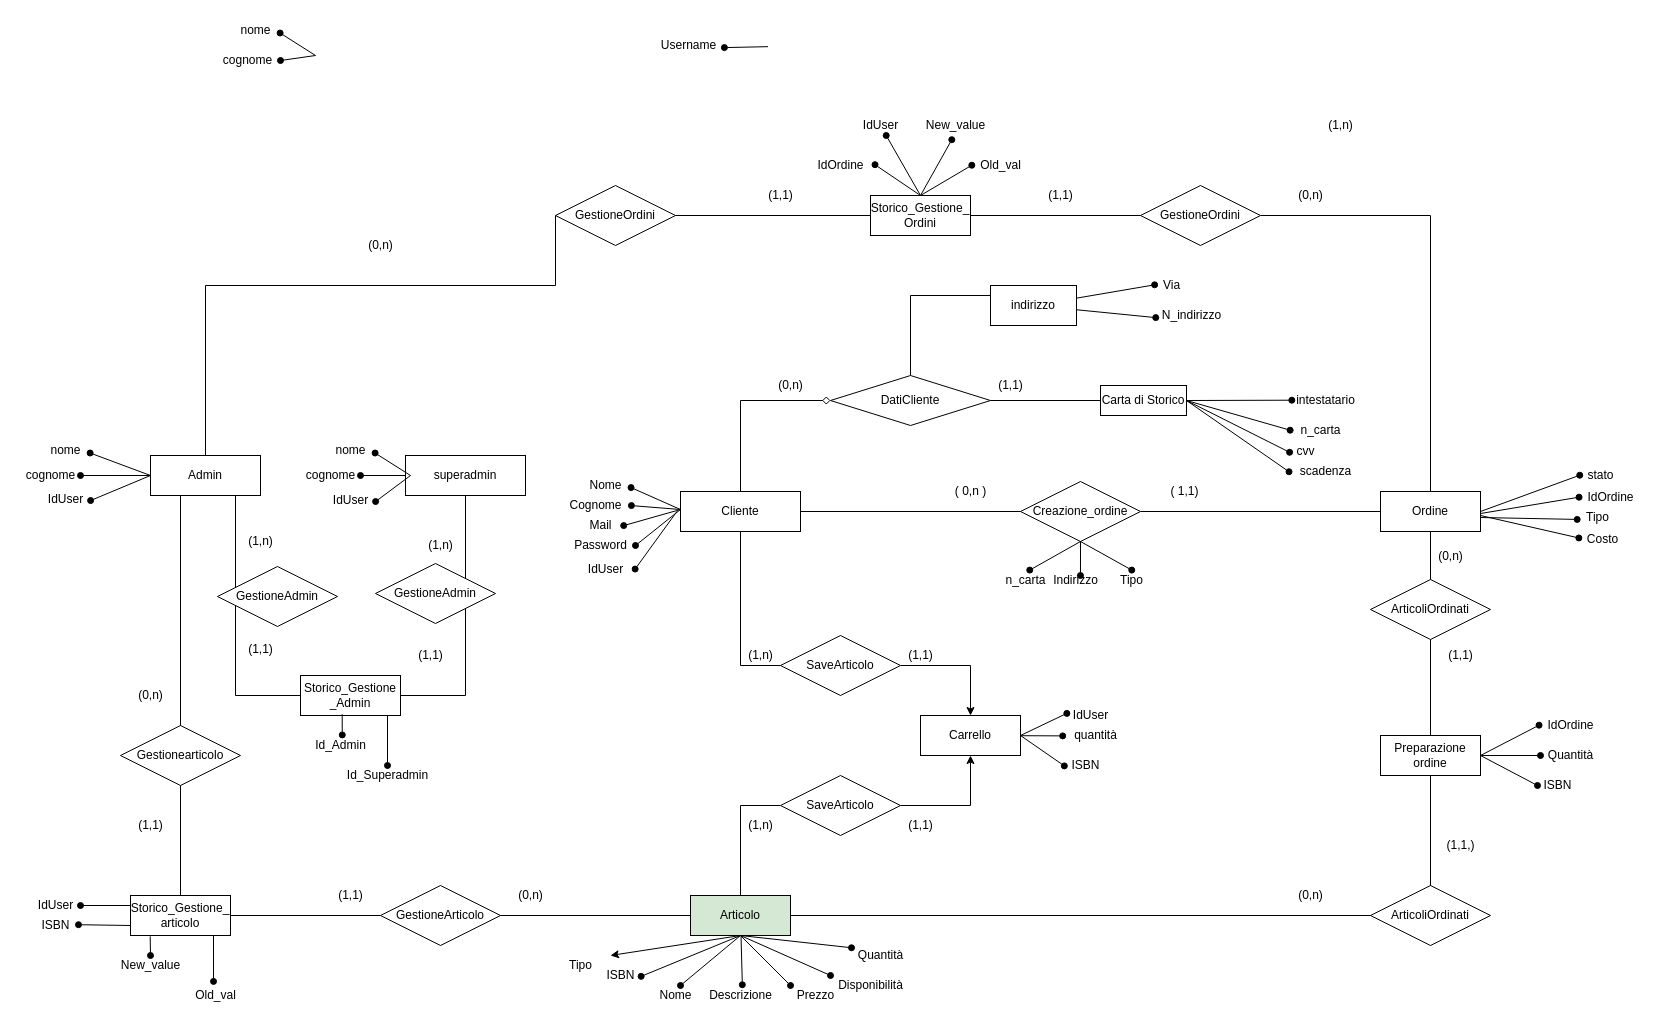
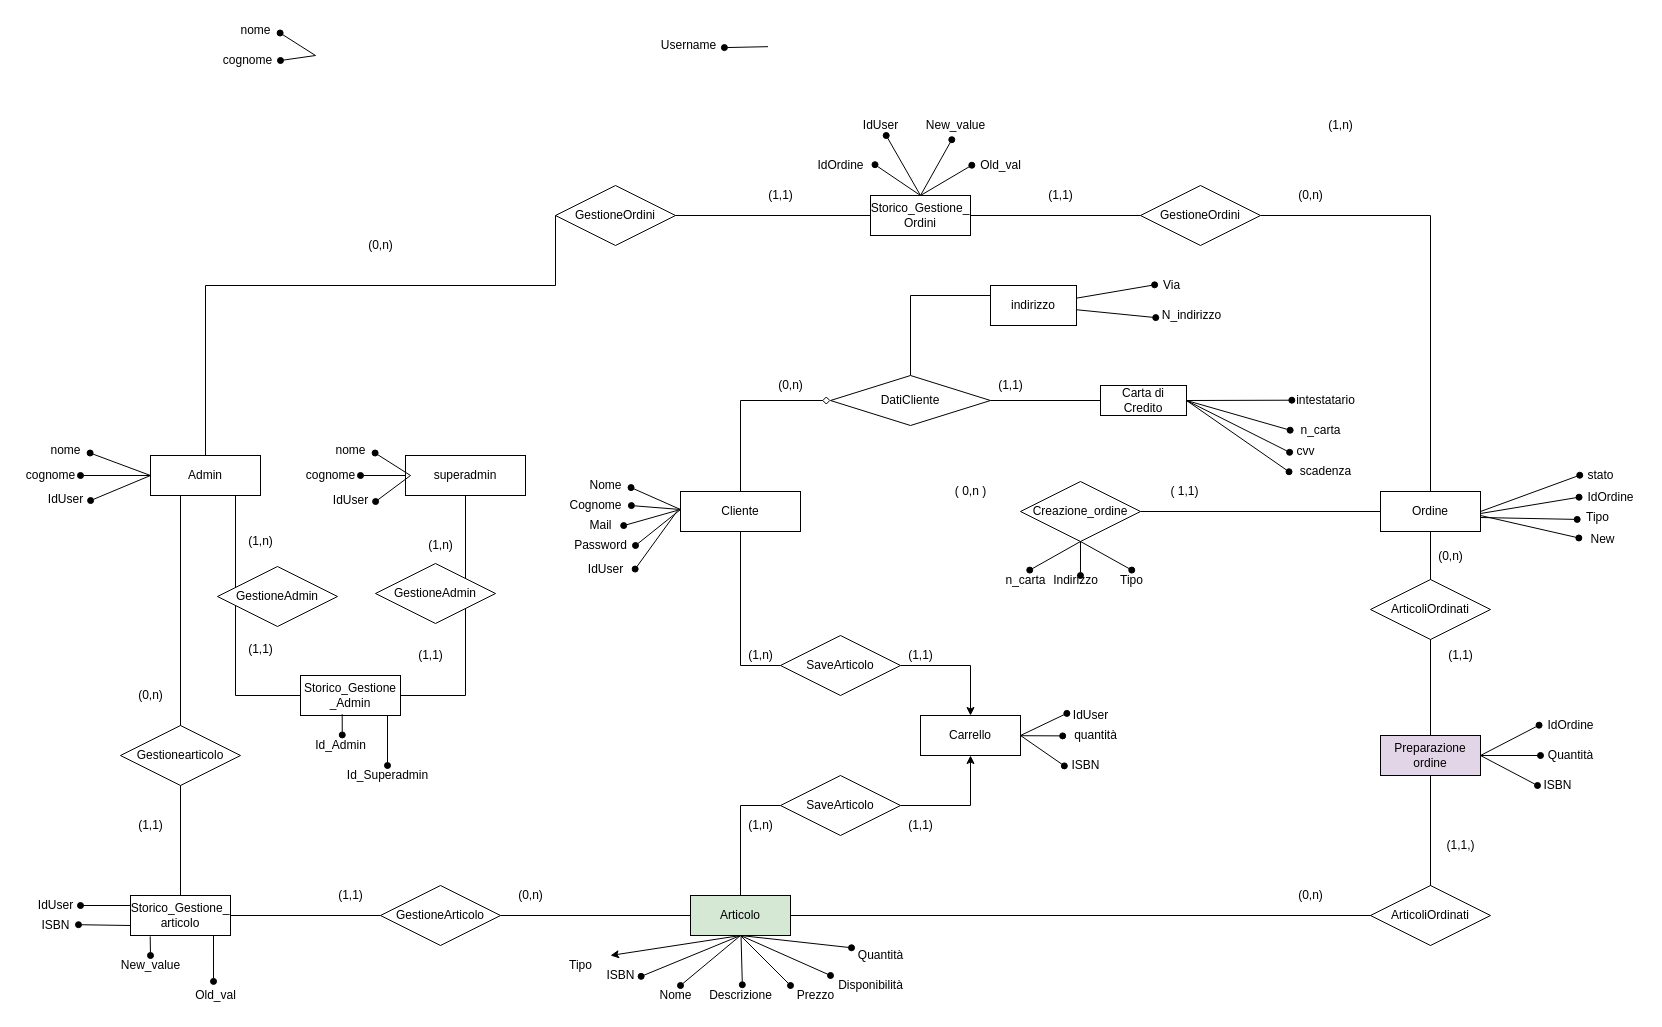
node "Carta di Storico": label "Carta di Storico" -> "Carta di Credito"
edge "Cliente" -- "Creazione_ordine": removed
node "Costo": label "Costo" -> "New"
node "Preparazione ordine": fillcolor #ffffff -> #e1d5e7
